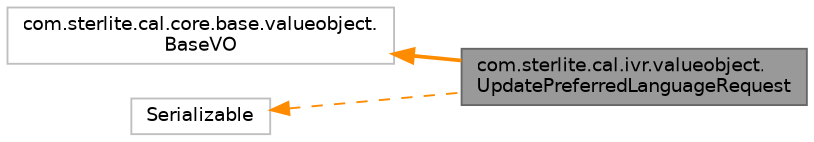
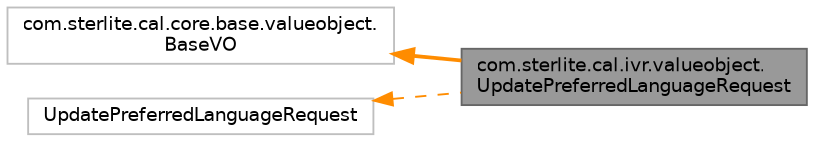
node "Serializable": label "Serializable" -> "UpdatePreferredLanguageRequest"
